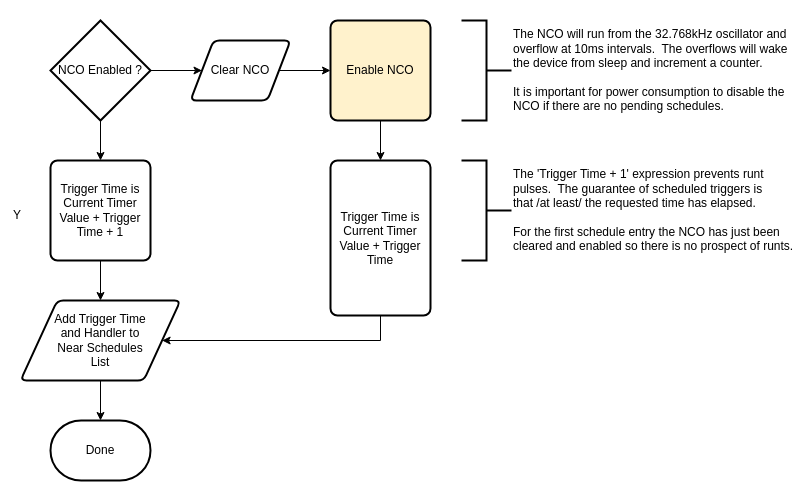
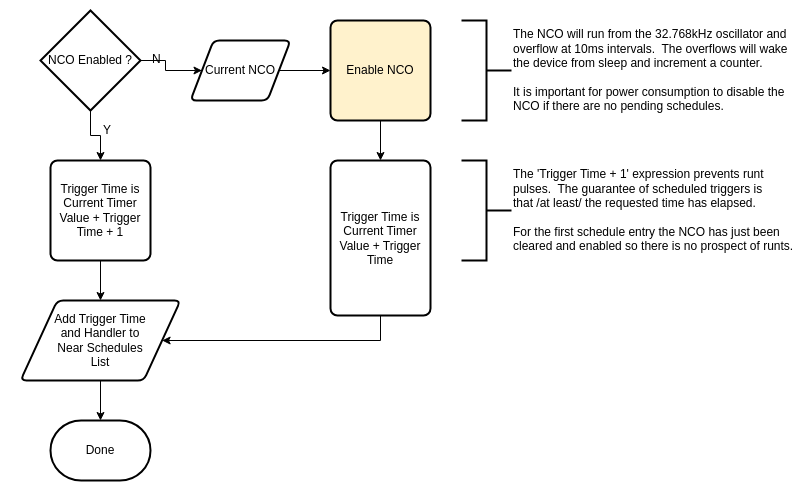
node "N": added
node "NCO Enabled ?": moved (101, 71) -> (91, 61)
node "Clear NCO": label "Clear NCO" -> "Current NCO"
node "Y": moved (22, 216) -> (112, 131)
